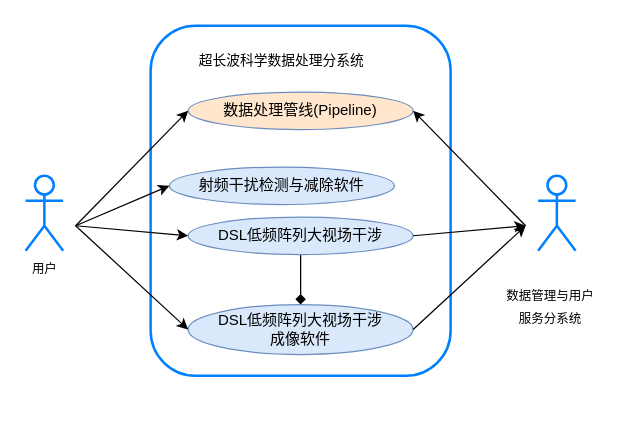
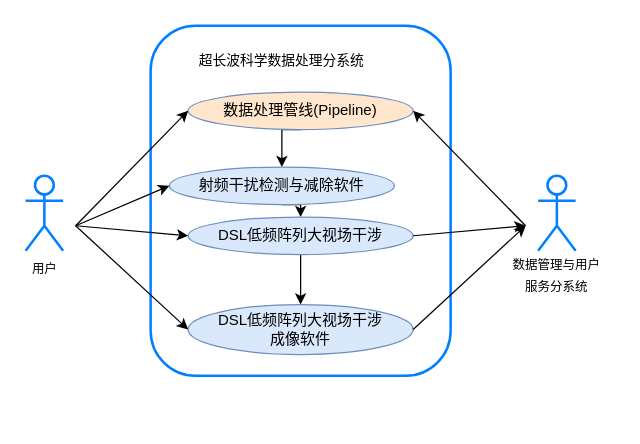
edge "数据处理管线(Pipeline)" -> "射频干扰检测与减除软件": added
edge "射频干扰检测与减除软件" -> "DSL低频阵列大视场干涉": added
edge "DSL低频阵列大视场干涉" -> "DSL低频阵列大视场干涉 成像软件": arrowhead diamond -> classic
node "数据管理与用户 服务分系统": moved (551, 307) -> (557, 276)
